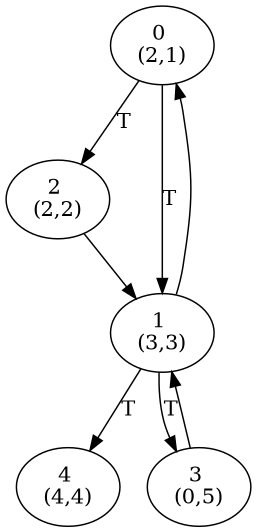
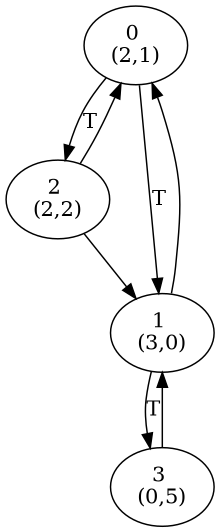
edge "2 (2,2)" -> "0 (2,1)": added
node "1 (3,3)": label "1 (3,3)" -> "1 (3,0)"
node "4 (4,4)": removed
